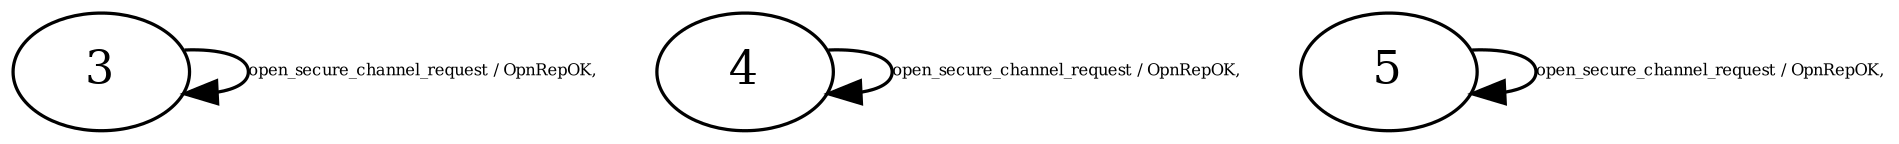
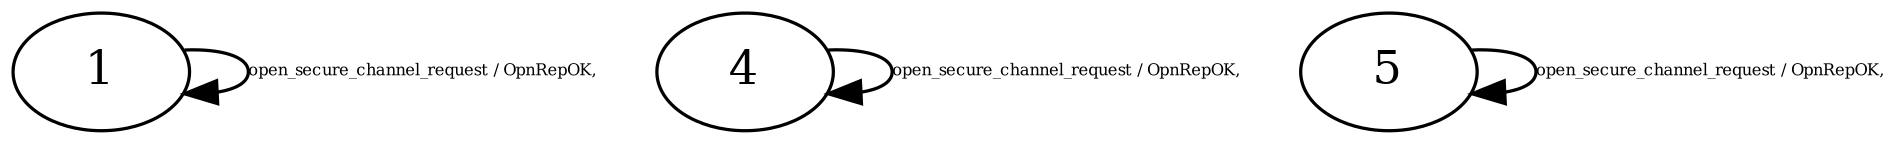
node "3": label "3" -> "1"
